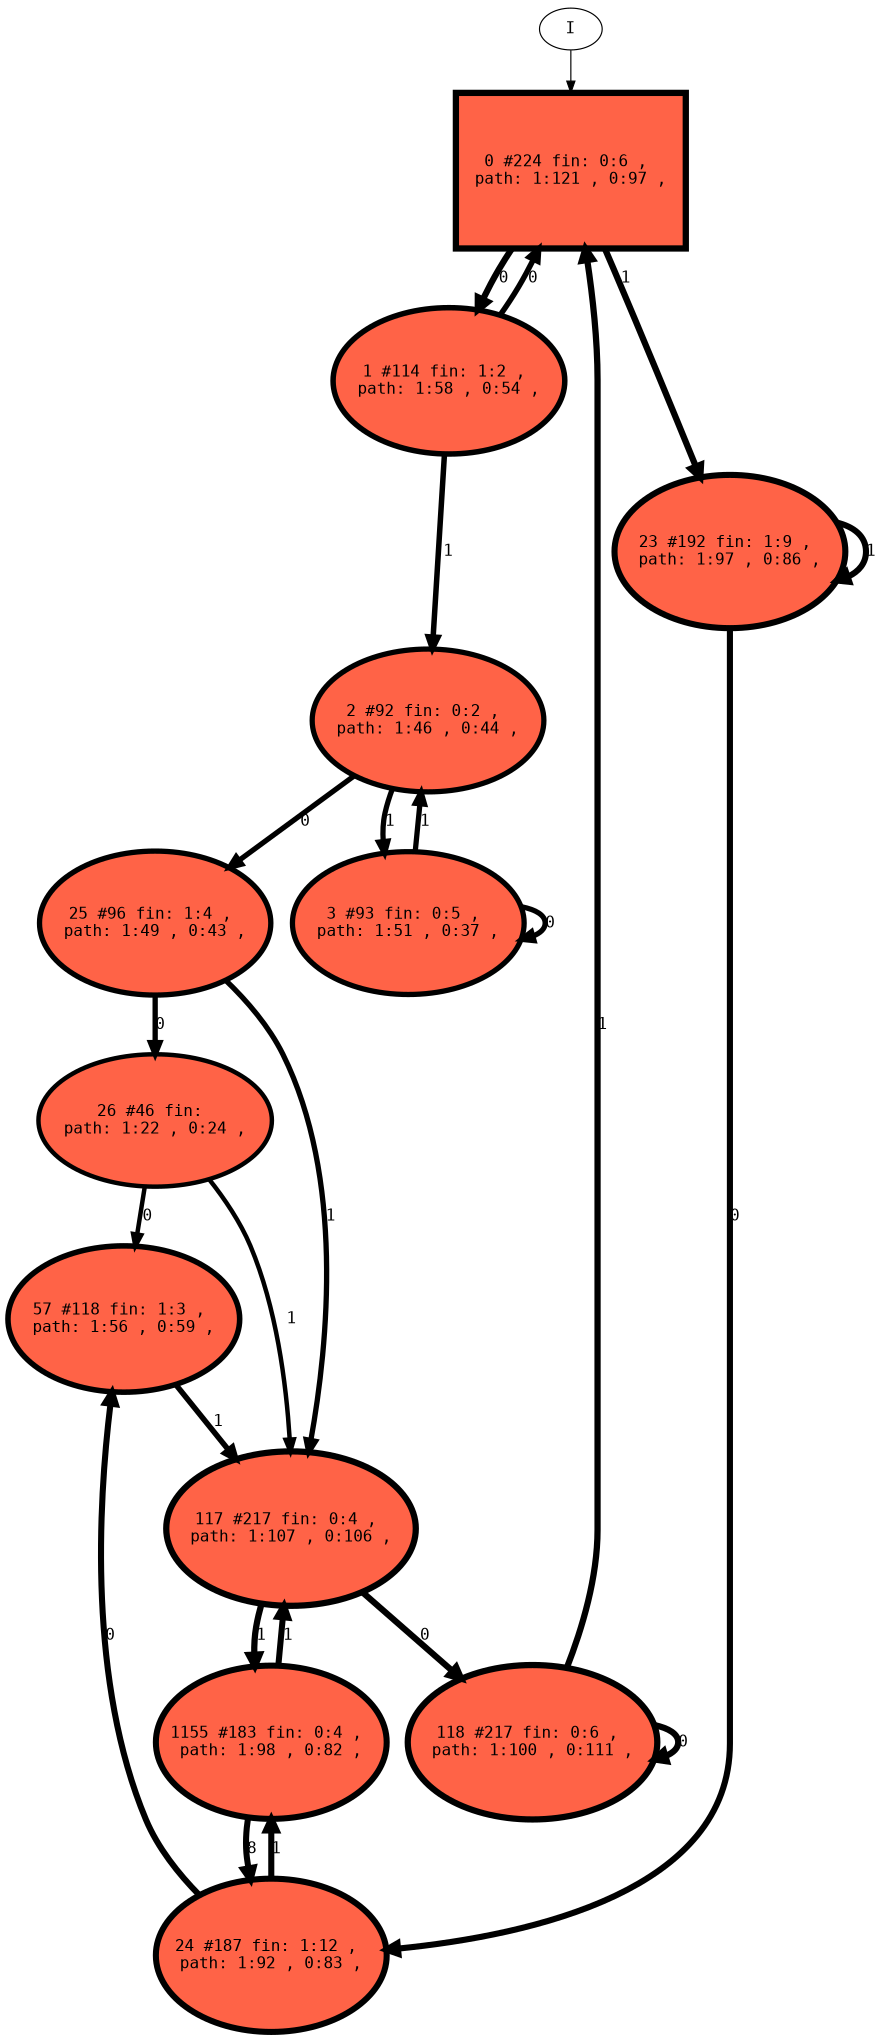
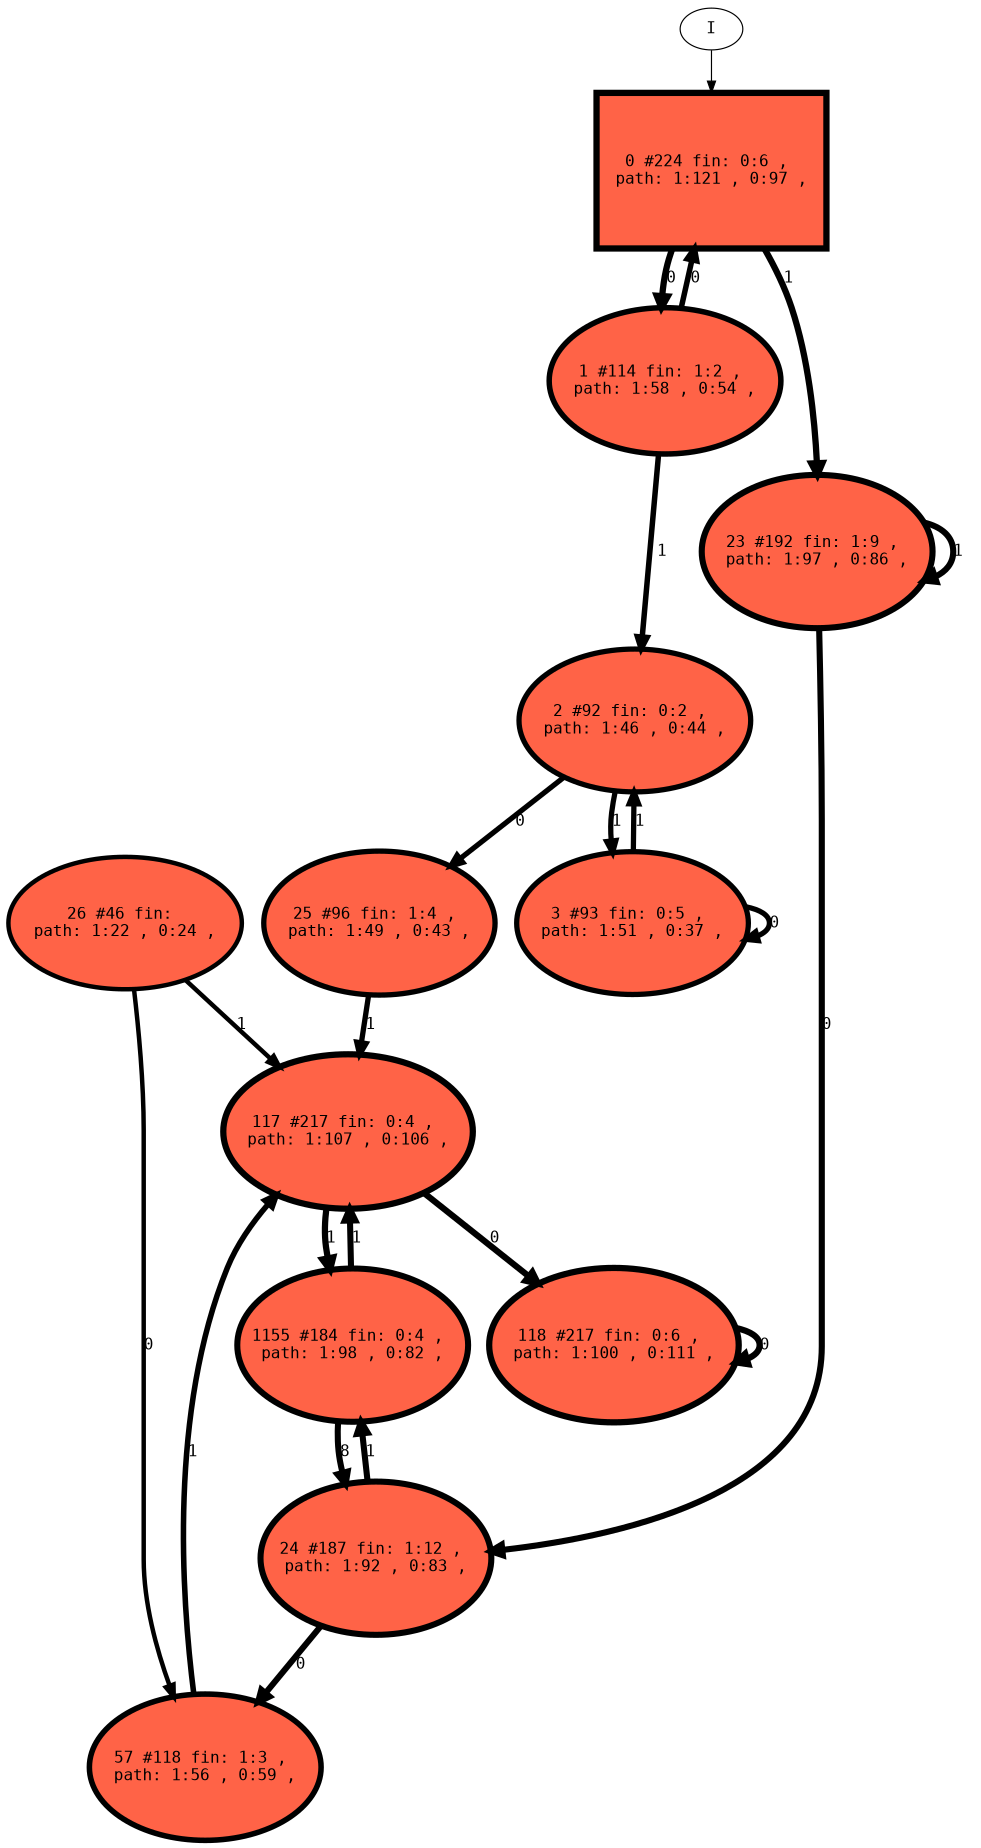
edge "118 #217 fin: 0:6 , path: 1:100 , 0:111 ," -> "0 #224 fin: 0:6 , path: 1:121 , 0:97 ,": removed, label "1"
edge "25 #96 fin: 1:4 , path: 1:49 , 0:43 ," -> "26 #46 fin: path: 1:22 , 0:24 ,": removed, label "0"
node "1155 #183 fin: 0:4 , path: 1:98 , 0:82 ,": label "1155 #183 fin: 0:4 , path: 1:98 , 0:82 ," -> "1155 #184 fin: 0:4 , path: 1:98 , 0:82 ,"
